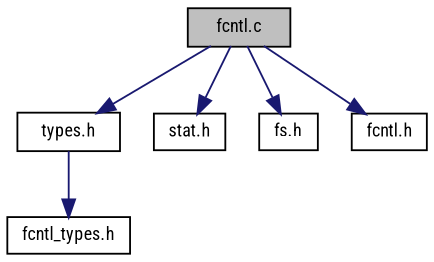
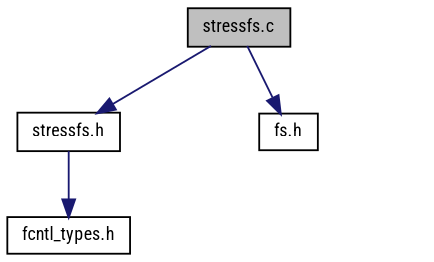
node "fcntl.c": label "fcntl.c" -> "stressfs.c"
node "types.h": label "types.h" -> "stressfs.h"
node "stat.h": removed
node "fcntl.h": removed
